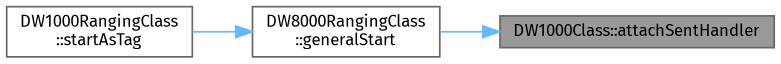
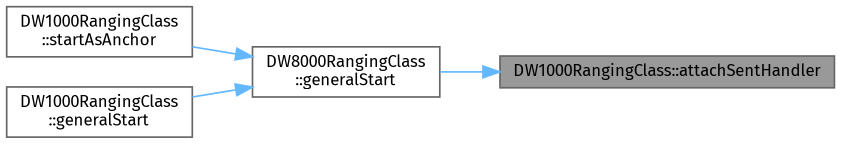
node "DW1000RangingClass ::startAsTag": label "DW1000RangingClass ::startAsTag" -> "DW1000RangingClass ::generalStart"
node "DW1000RangingClass ::startAsAnchor": added
node "DW1000Class::attachSentHandler": label "DW1000Class::attachSentHandler" -> "DW1000RangingClass::attachSentHandler"
